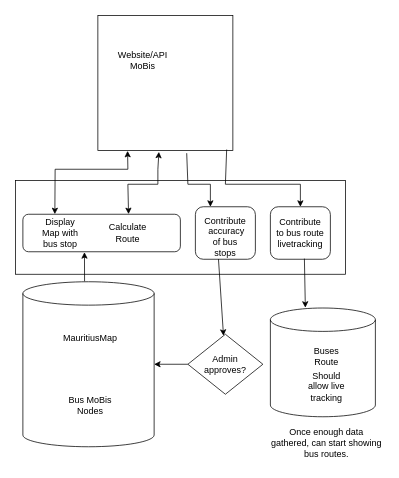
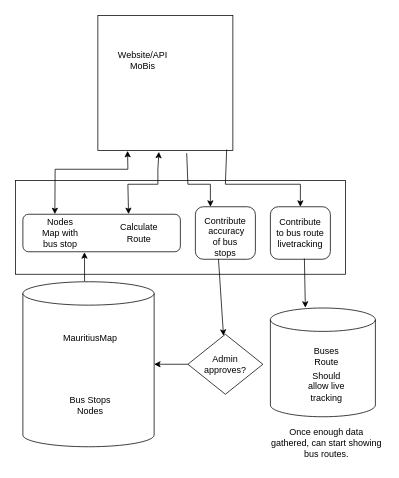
node "Display Map with bus stop": label "Display Map with bus stop" -> "Nodes Map with bus stop"
node "Calculate Route": moved (128, 233) -> (139, 233)
node "Bus MoBis Nodes": label "Bus MoBis Nodes" -> "Bus Stops Nodes"
